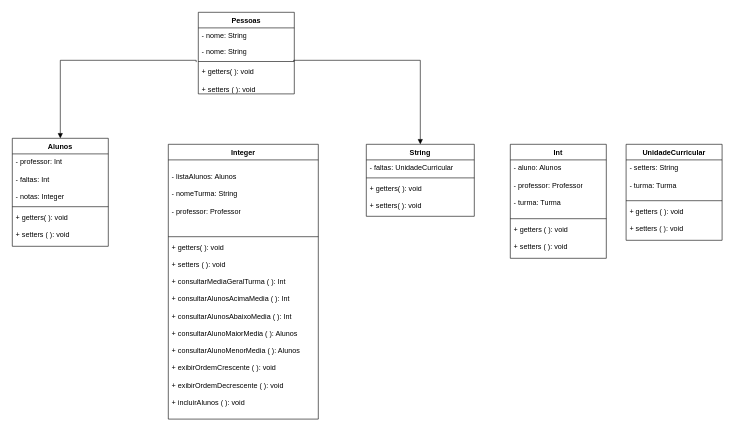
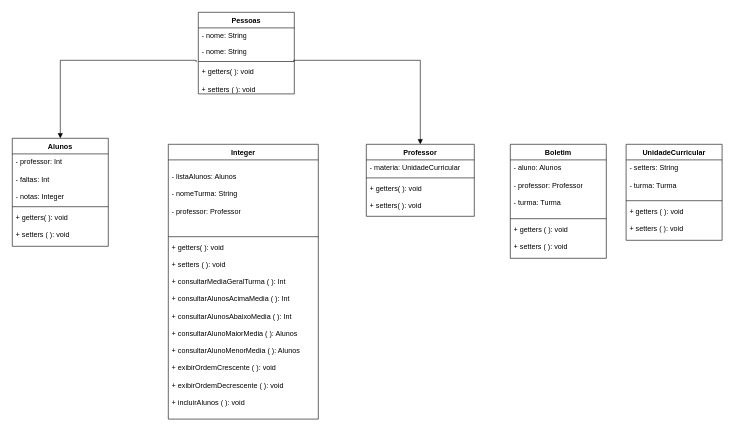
node "String": label "String" -> "Professor"
node "Int": label "Int" -> "Boletim"
node "- faltas: UnidadeCurricular": label "- faltas: UnidadeCurricular" -> "- materia: UnidadeCurricular"
